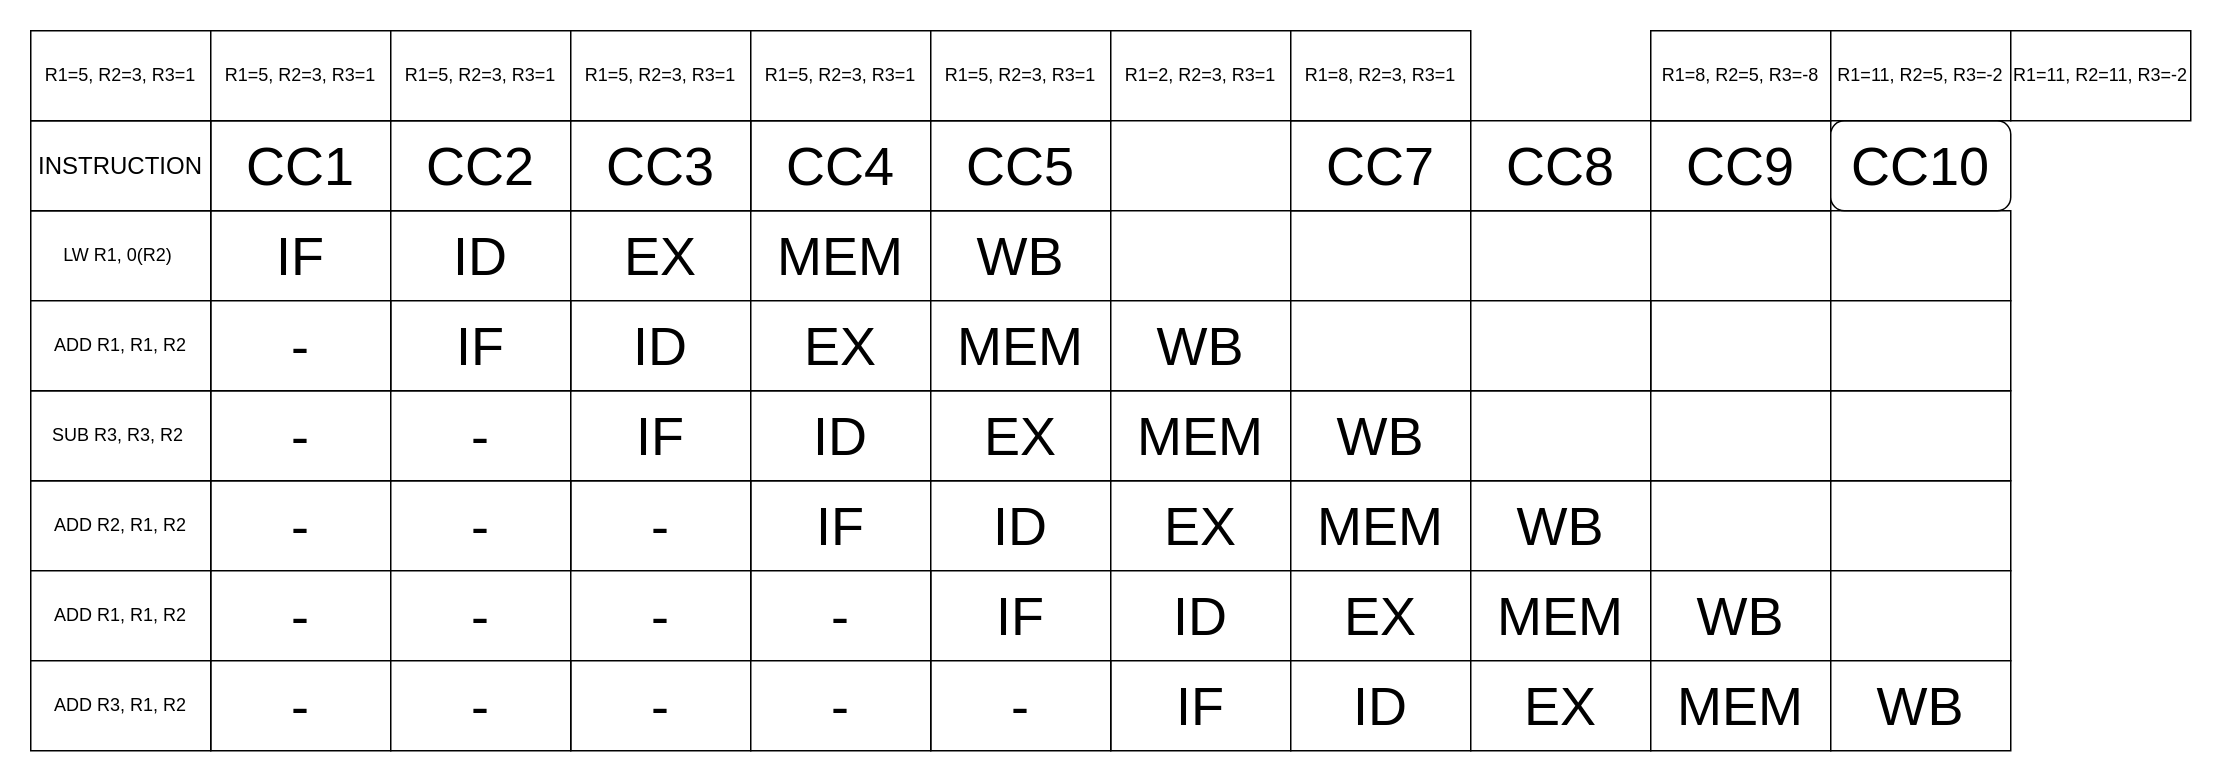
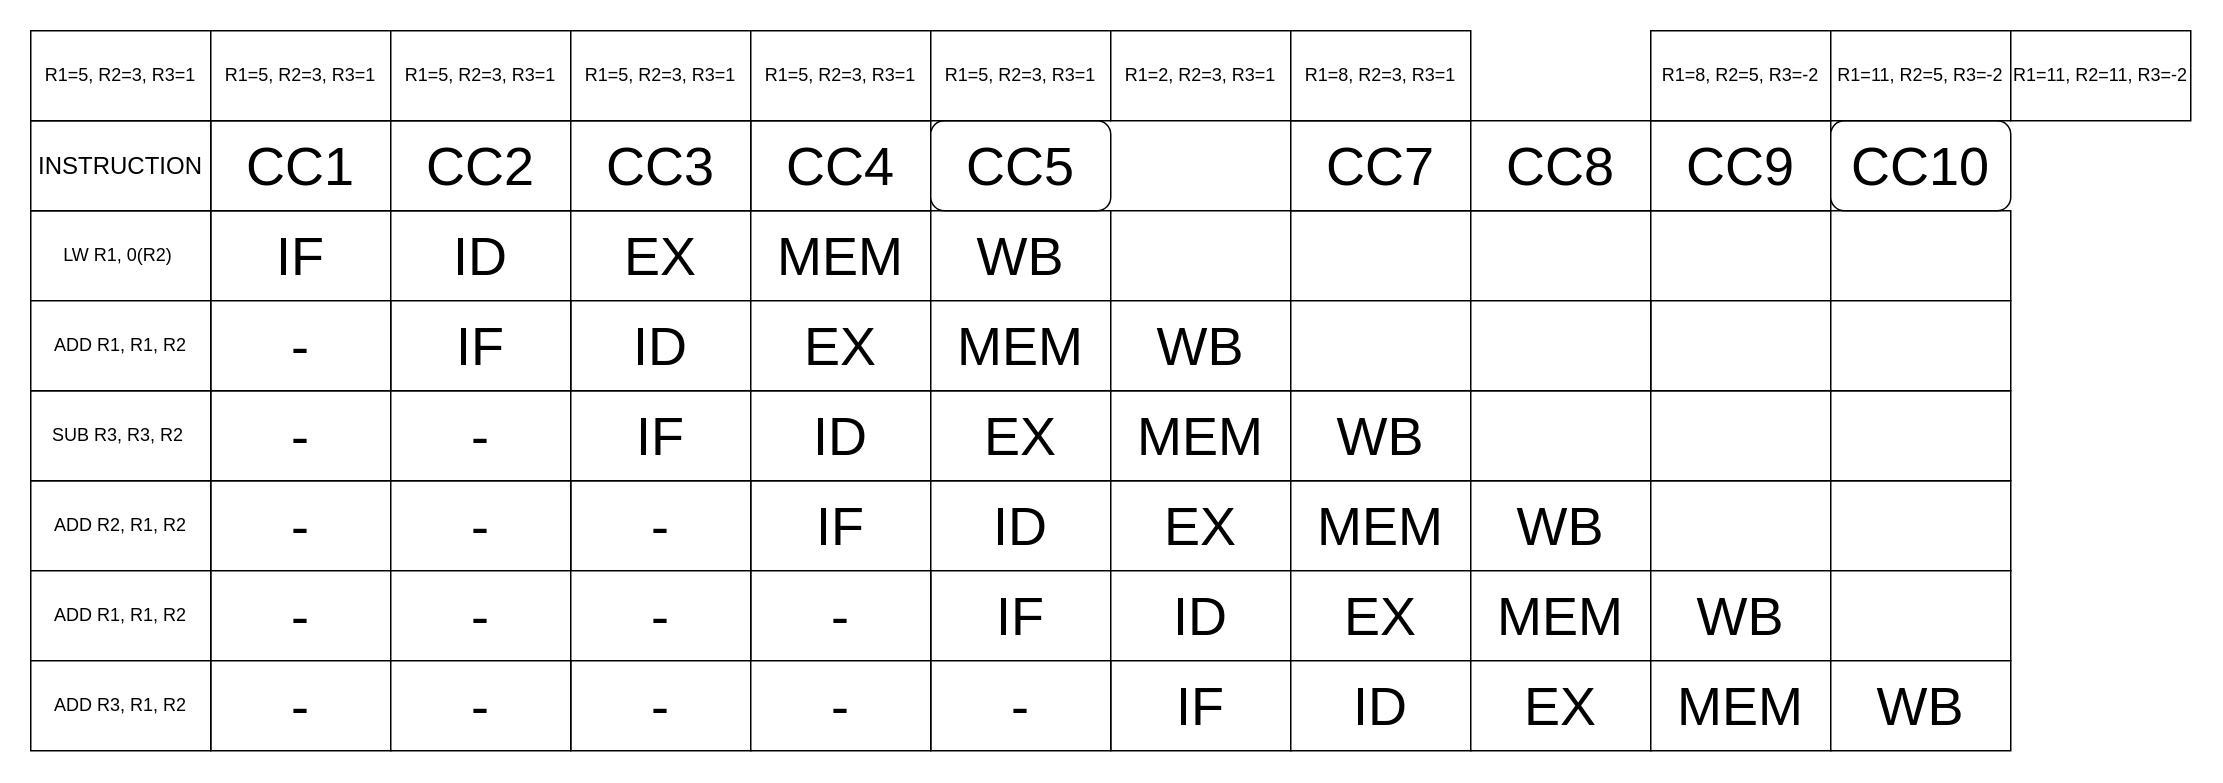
node "R1=8, R2=5, R3=-8": label "R1=8, R2=5, R3=-8" -> "R1=8, R2=5, R3=-2"
node "CC5": shape rectangle -> rounded rectangle
